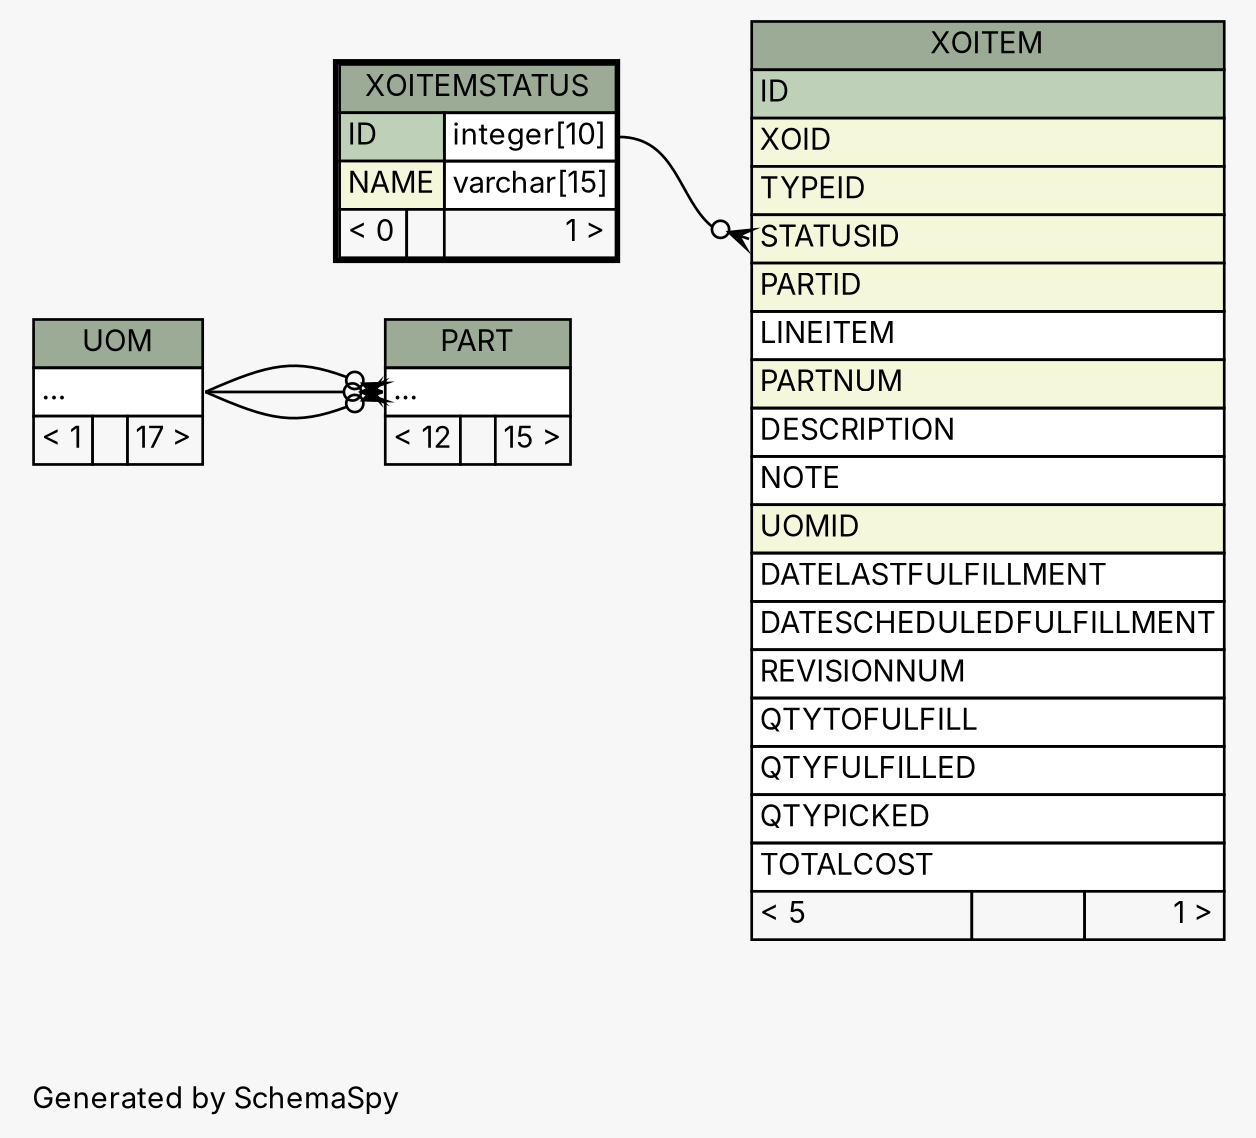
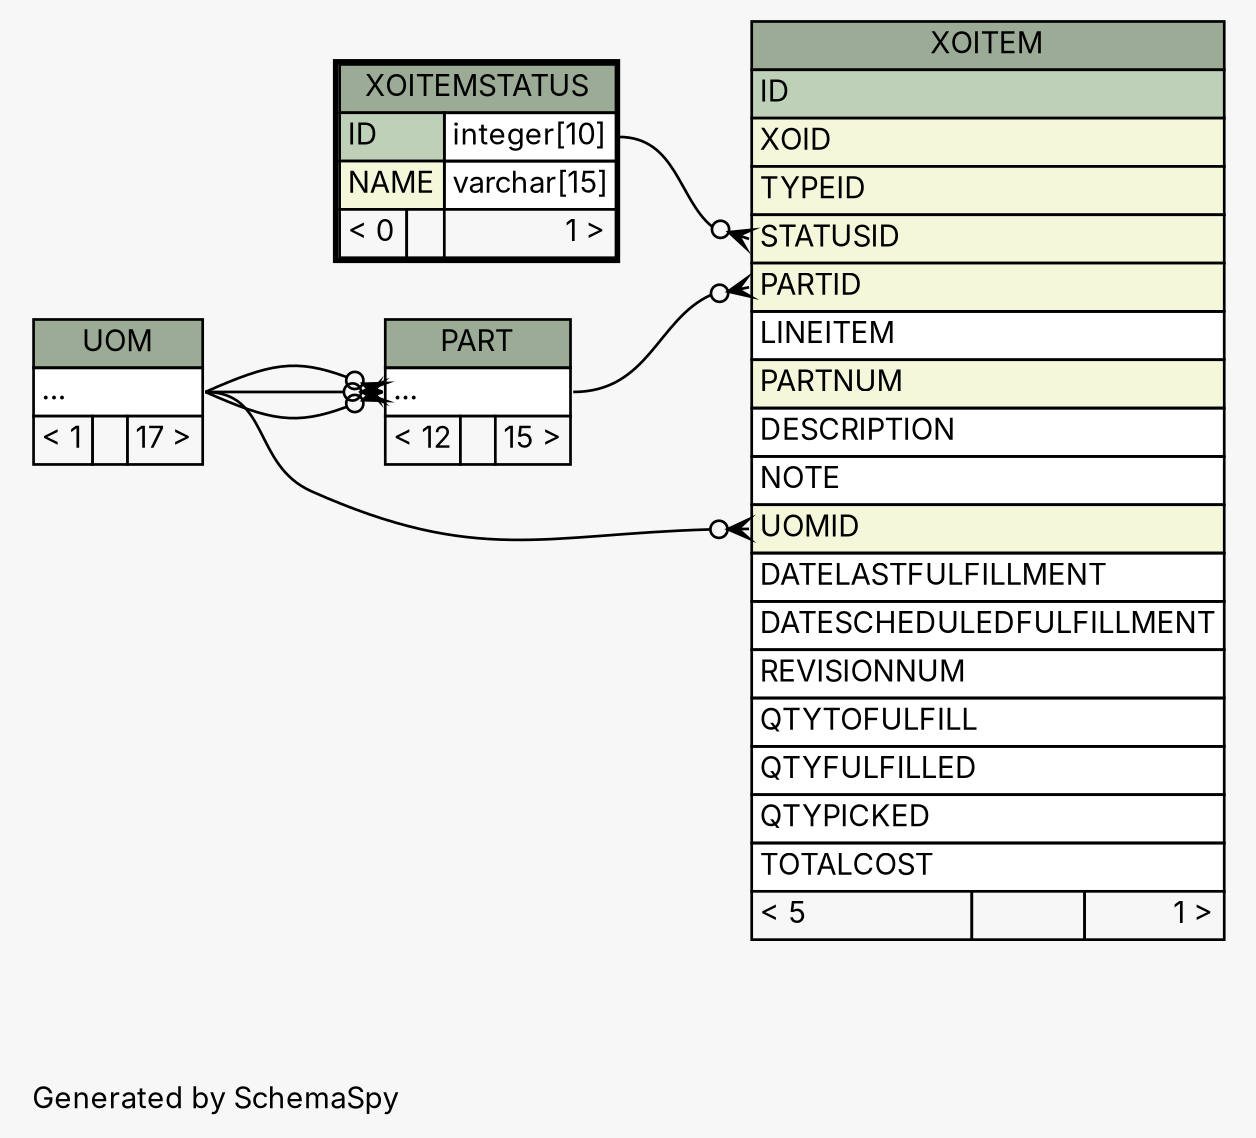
edge "PART" -> "XOITEM": added
edge "UOM" -> "XOITEM": added
